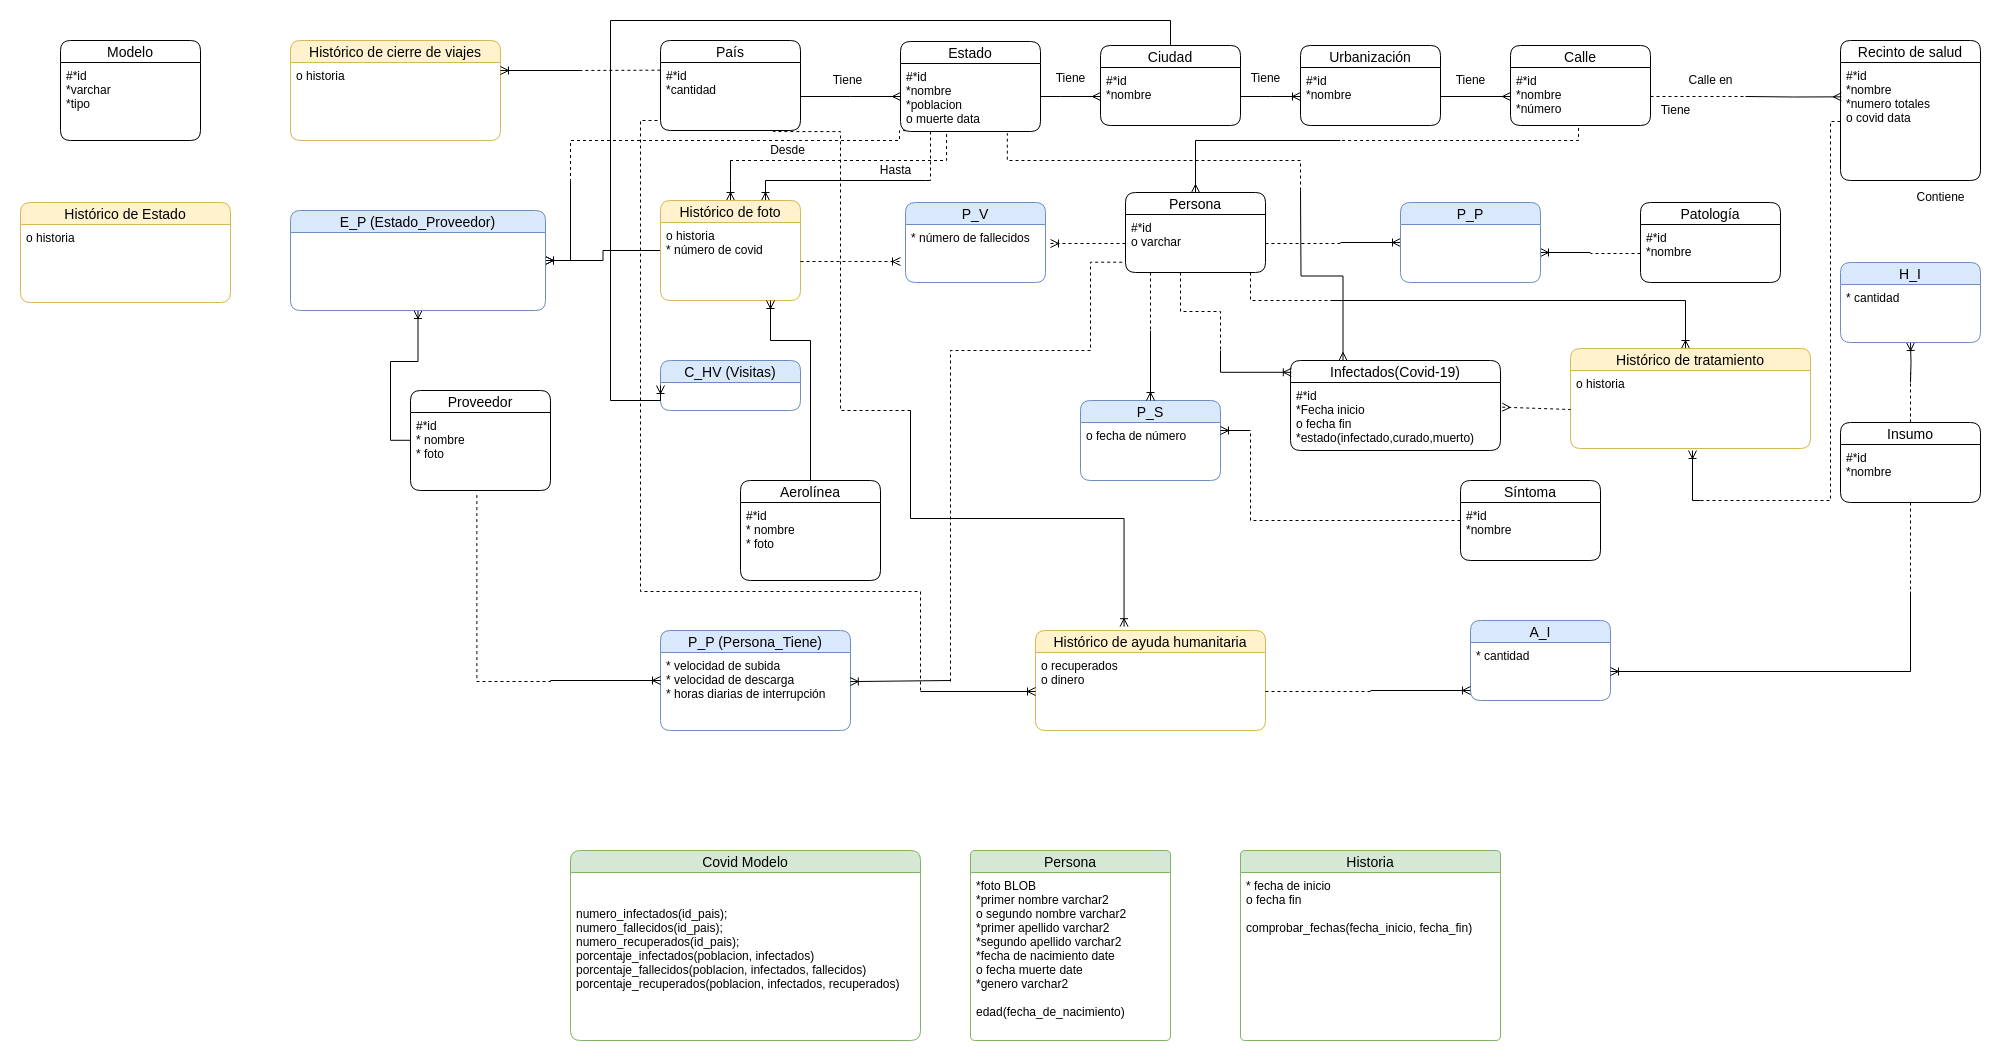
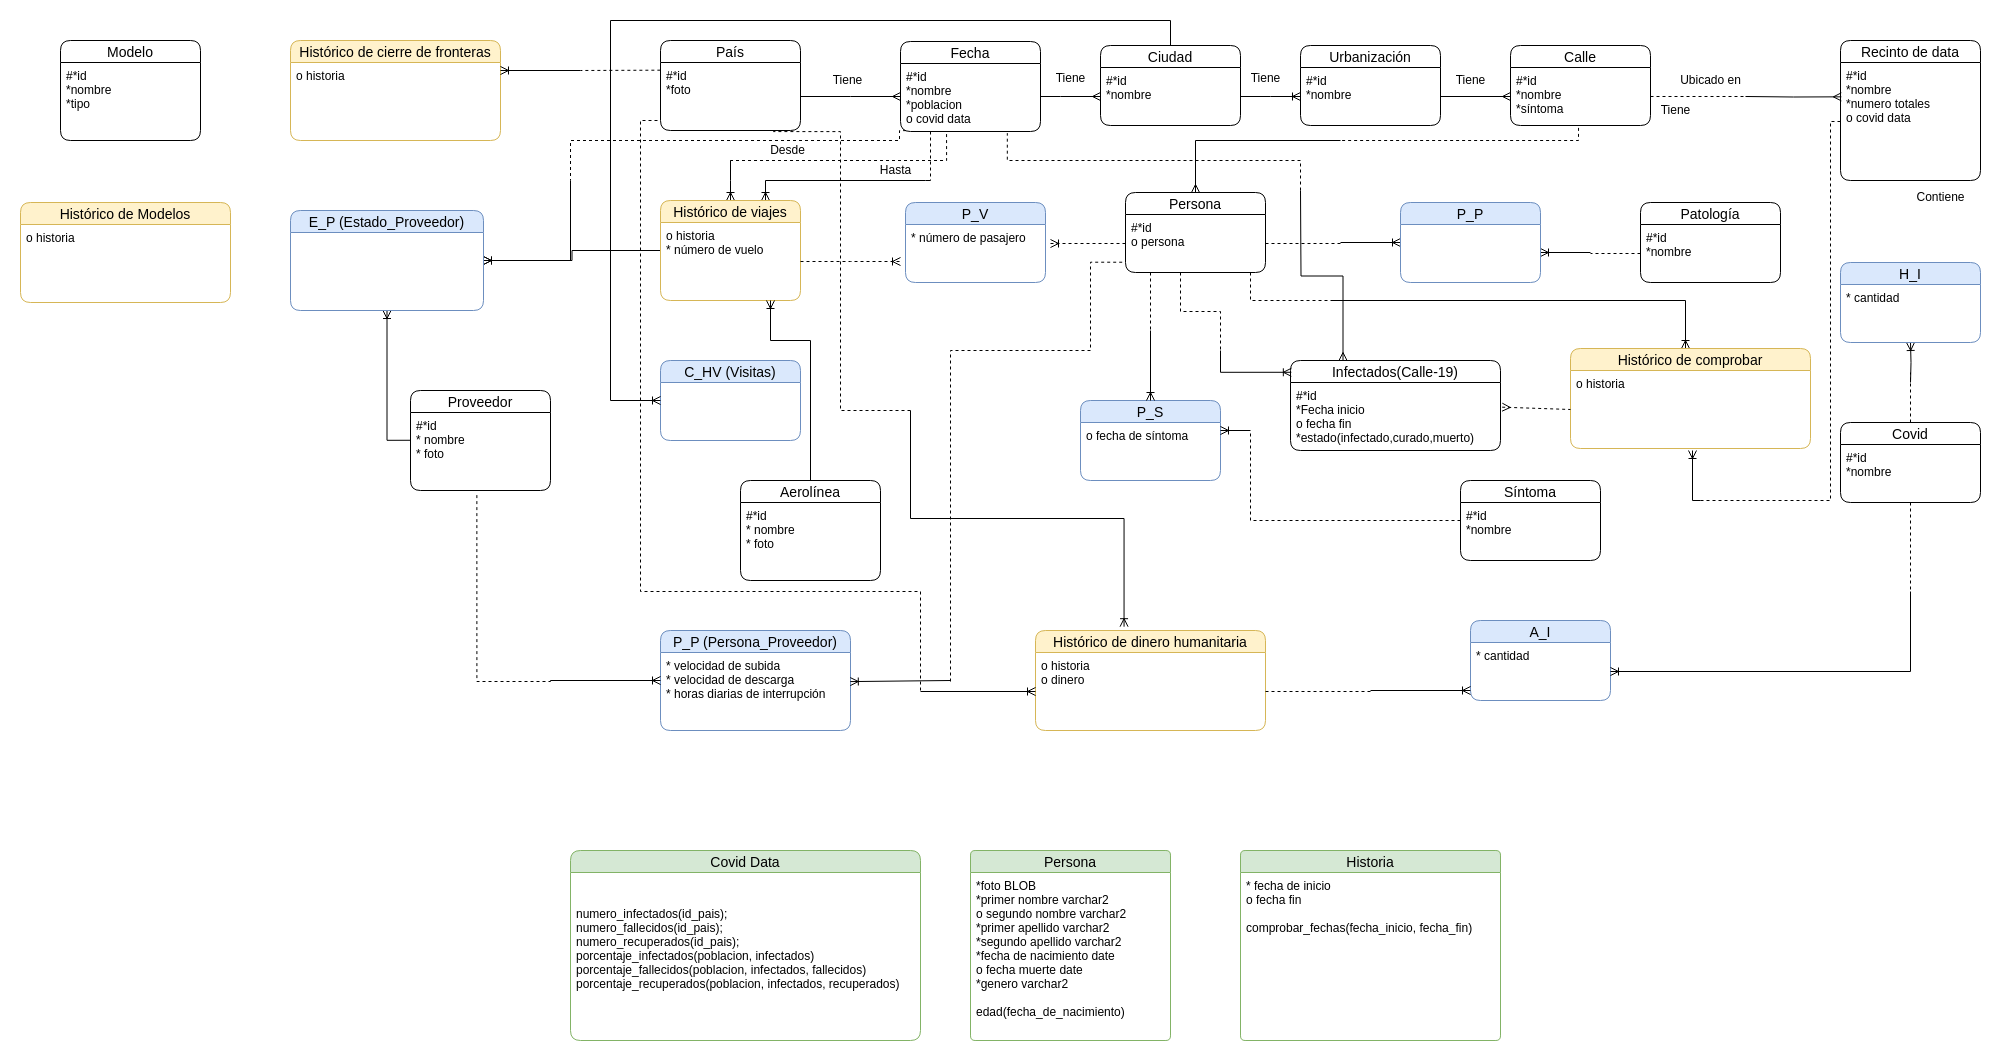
node "Histórico de cierre de viajes": label "Histórico de cierre de viajes" -> "Histórico de cierre de fronteras"
node "Recinto de salud": label "Recinto de salud" -> "Recinto de data"
node "Estado": label "Estado" -> "Fecha"
node "#*id *varchar *tipo": label "#*id *varchar *tipo" -> "#*id *nombre *tipo"
node "#*id *cantidad": label "#*id *cantidad" -> "#*id *foto"
node "#*id *nombre *poblacion o muerte data": label "#*id *nombre *poblacion o muerte data" -> "#*id *nombre *poblacion o covid data"
node "#*id *nombre *número": label "#*id *nombre *número" -> "#*id *nombre *síntoma"
node "Calle en": label "Calle en" -> "Ubicado en"
node "Histórico de foto": label "Histórico de foto" -> "Histórico de viajes"
node "Histórico de Estado": label "Histórico de Estado" -> "Histórico de Modelos"
node "#*id o varchar": label "#*id o varchar" -> "#*id o persona"
node "o historia * número de covid": label "o historia * número de covid" -> "o historia * número de vuelo"
node "* número de fallecidos": label "* número de fallecidos" -> "* número de pasajero"
node "E_P (Estado_Proveedor)": size 255x100 -> 193x100
node "Histórico de tratamiento": label "Histórico de tratamiento" -> "Histórico de comprobar"
node "Infectados(Covid-19)": label "Infectados(Covid-19)" -> "Infectados(Calle-19)"
node "C_HV (Visitas)": size 140x50 -> 140x80
node "Insumo": label "Insumo" -> "Covid"
node "o fecha de número": label "o fecha de número" -> "o fecha de síntoma"
node "P_P (Persona_Tiene)": label "P_P (Persona_Tiene)" -> "P_P (Persona_Proveedor)"
node "Histórico de ayuda humanitaria": label "Histórico de ayuda humanitaria" -> "Histórico de dinero humanitaria"
node "o recuperados o dinero": label "o recuperados o dinero" -> "o historia o dinero"
node "Covid Modelo": label "Covid Modelo" -> "Covid Data"
